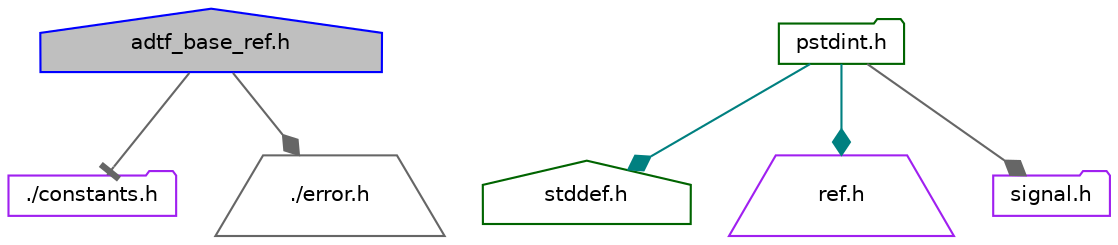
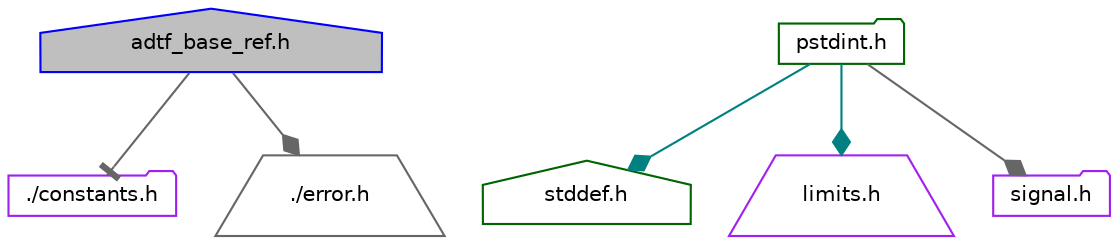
node "ref.h": label "ref.h" -> "limits.h"
